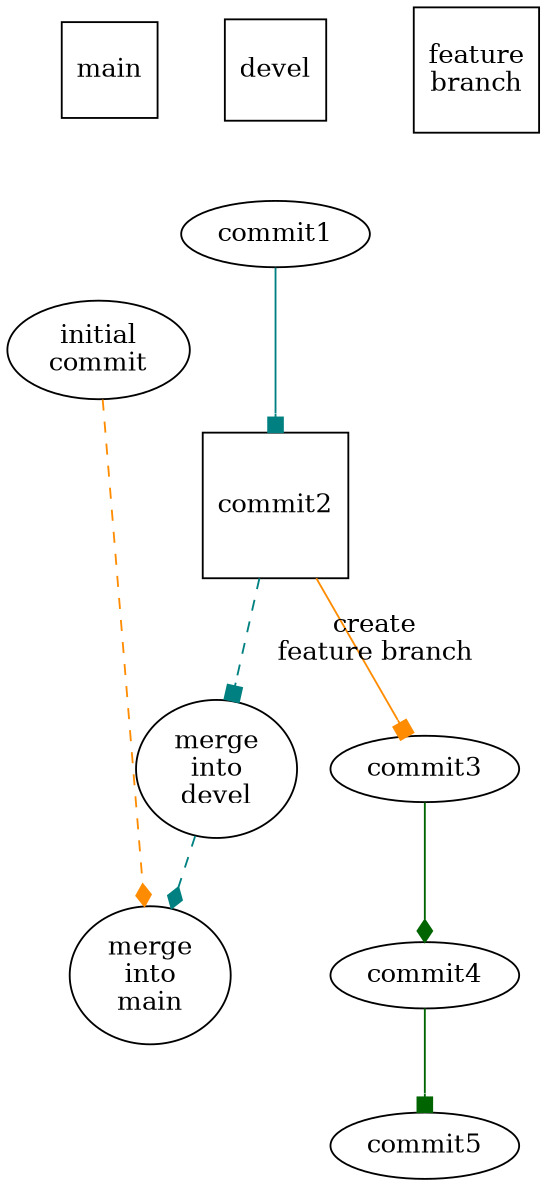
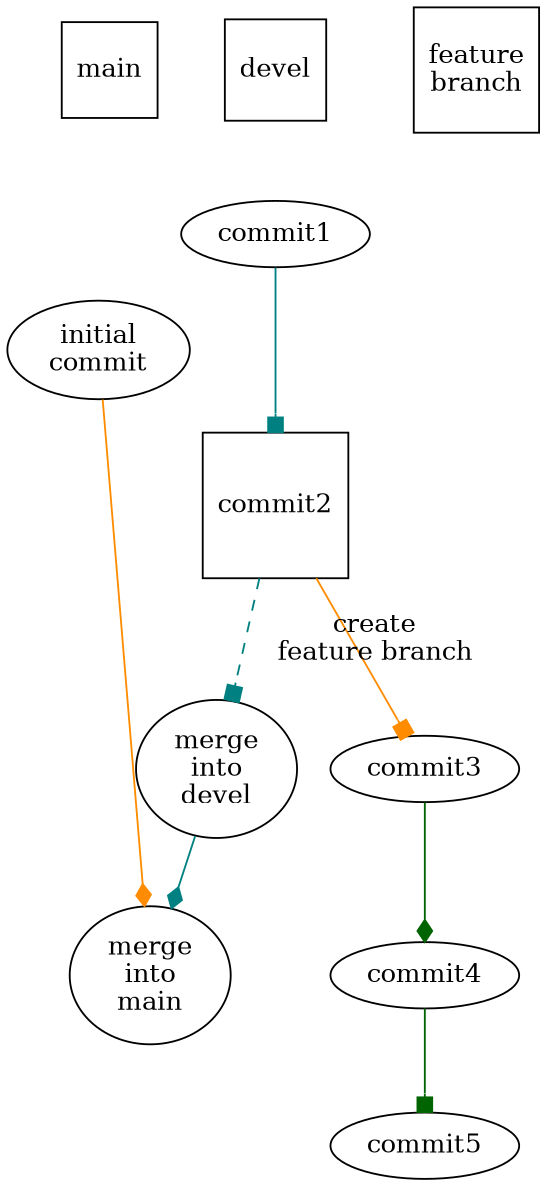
edge "initial commit" -> "merge into main": style dashed -> solid
edge "merge into devel" -> "merge into main": style dashed -> solid
